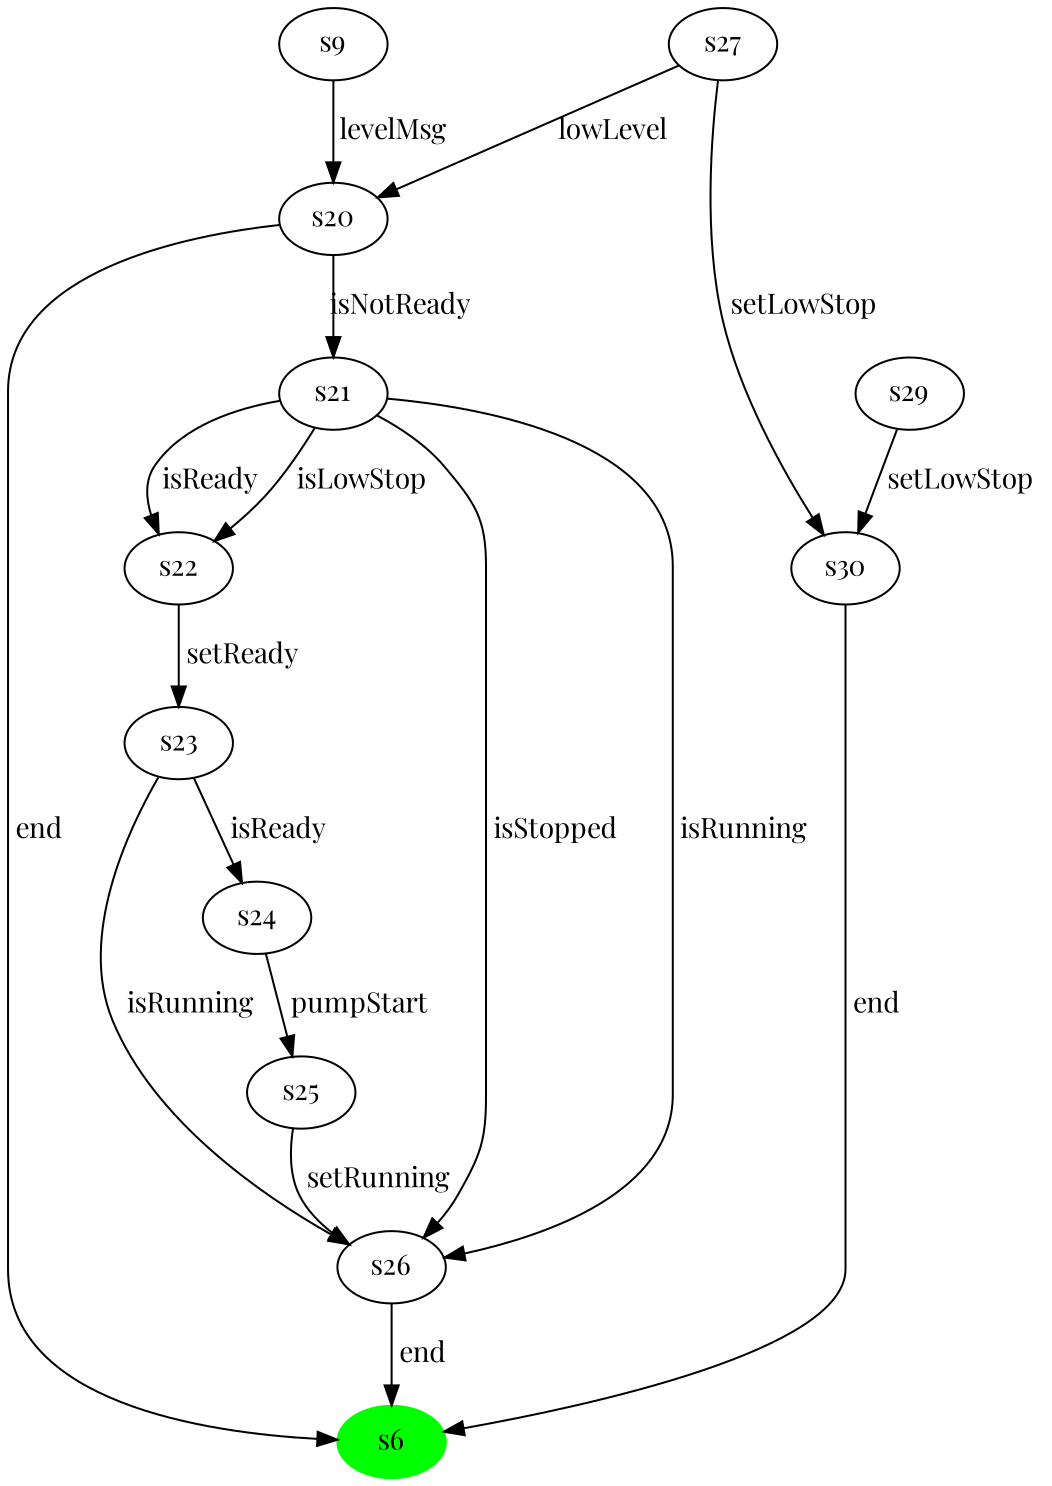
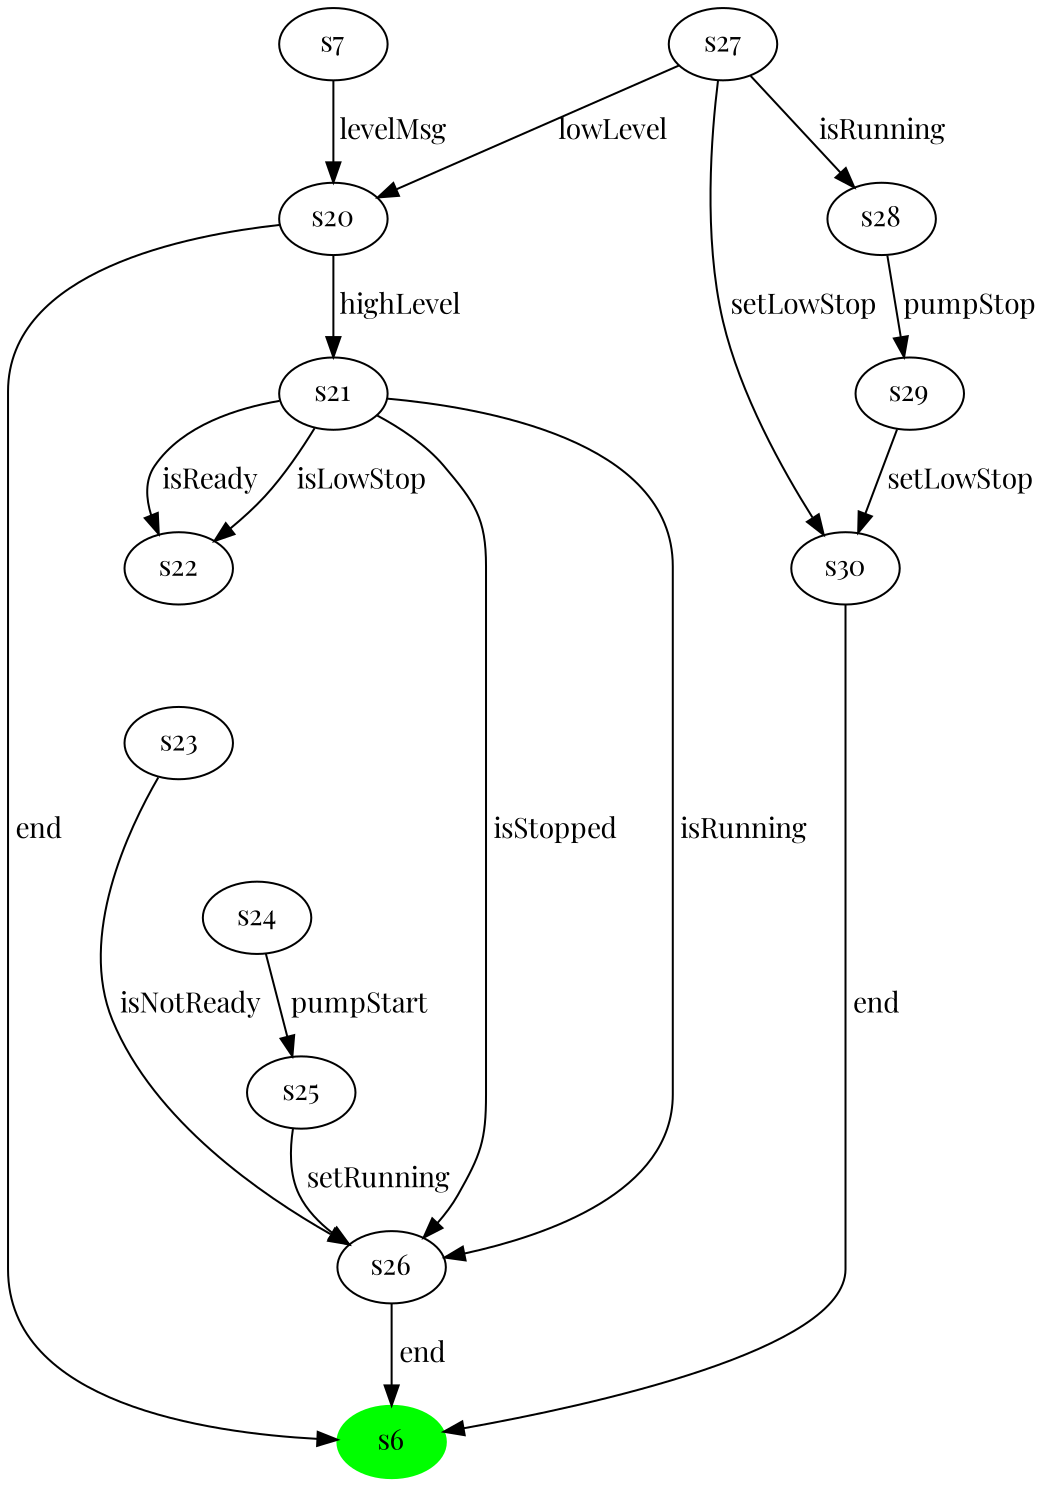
node "s9": label "s9" -> "s7"
node "s28": added
edge "s20" -> "s21": label " isNotReady " -> " highLevel "
edge "s22" -> "s23": removed, label "setReady"
edge "s23" -> "s24": removed, label "isReady"
edge "s23" -> "s26": label " isRunning " -> " isNotReady "
